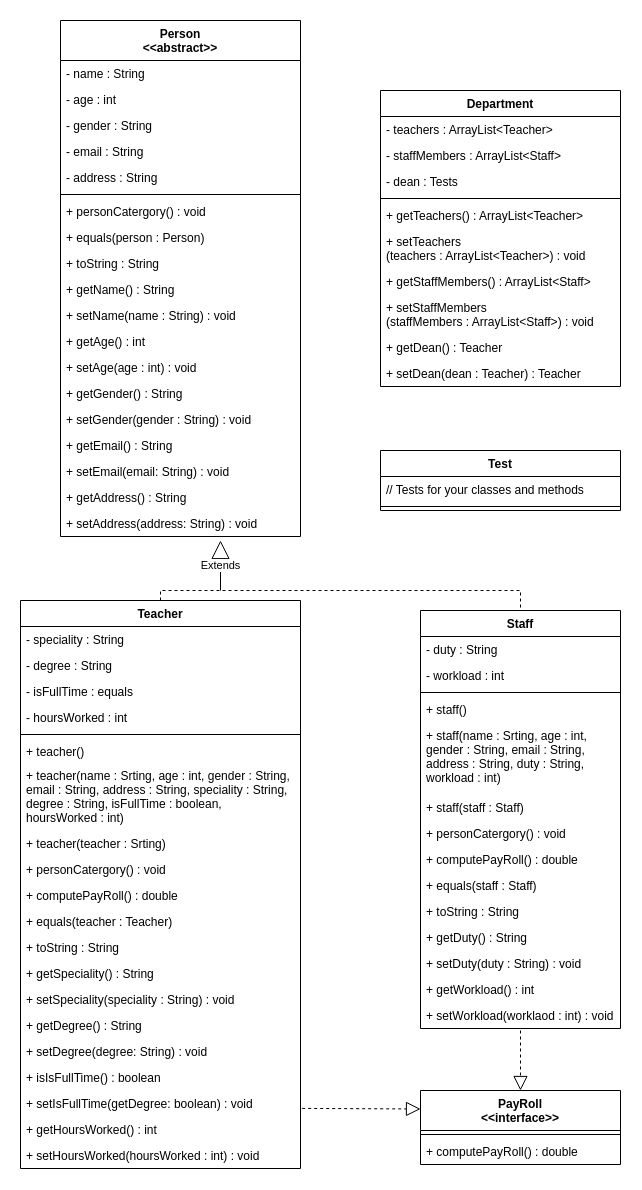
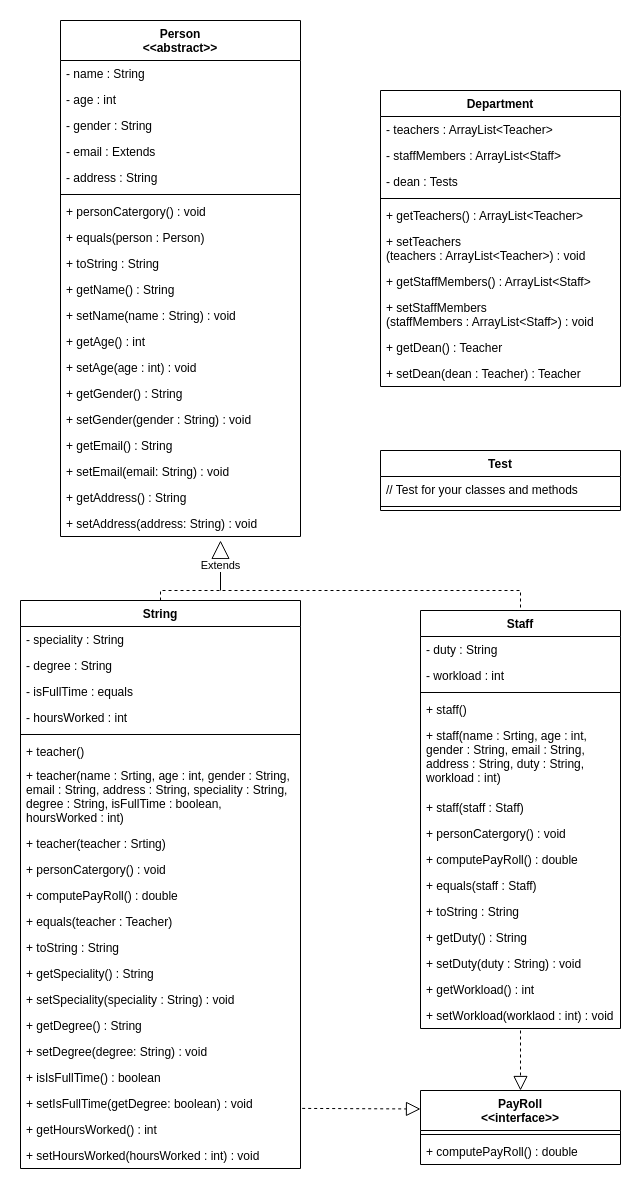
node "- email : String": label "- email : String" -> "- email : Extends"
node "// Tests for your classes and methods": label "// Tests for your classes and methods" -> "// Test for your classes and methods"
node "Teacher": label "Teacher" -> "String"
